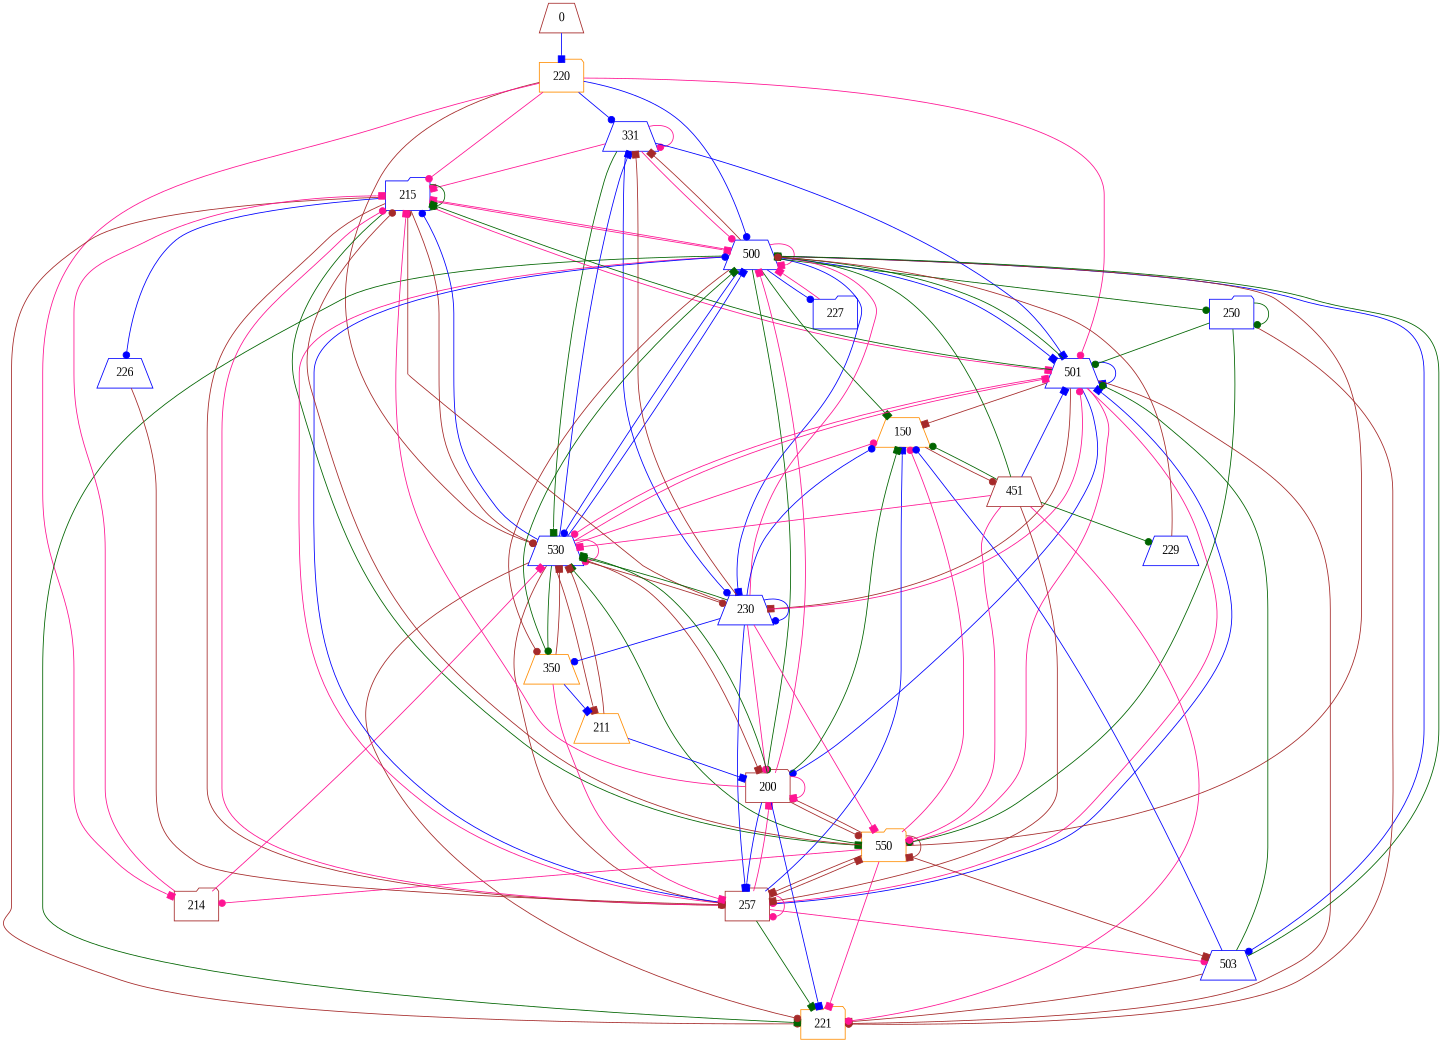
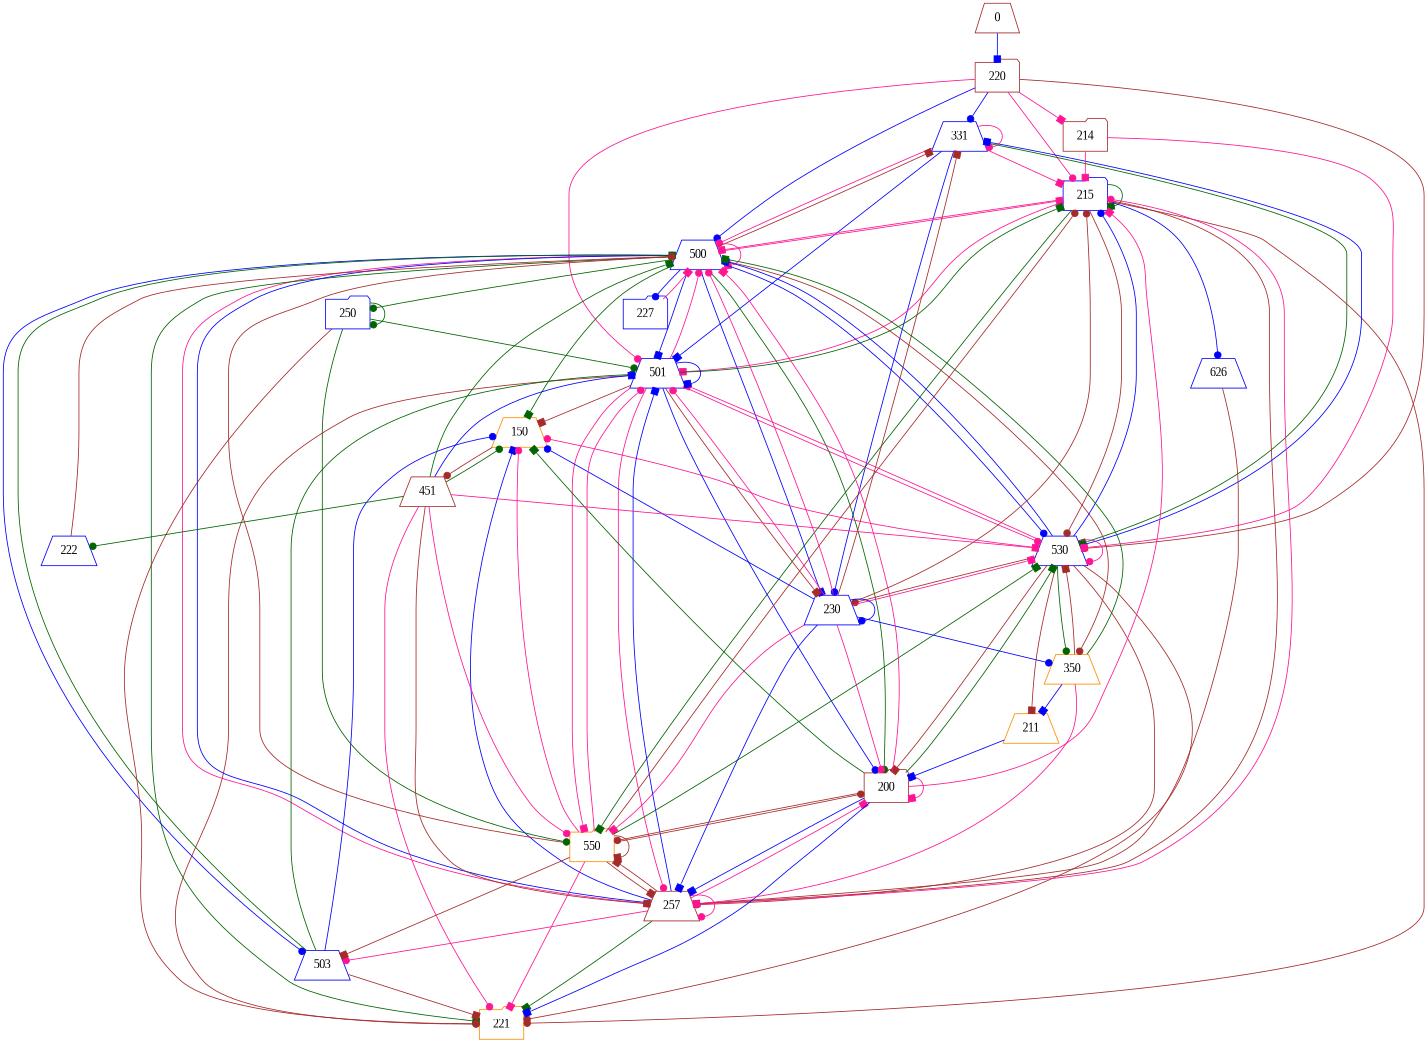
node "220": color darkorange -> brown
edge "501" -> "500": color darkgreen -> deeppink
node "226": label "226" -> "626"
node "229": label "229" -> "222"
edge "230" -> "530": color darkgreen -> deeppink
edge "211" -> "530": removed
edge "550" -> "214": now "550" -> "501"
node "257": shape folder -> trapezium
